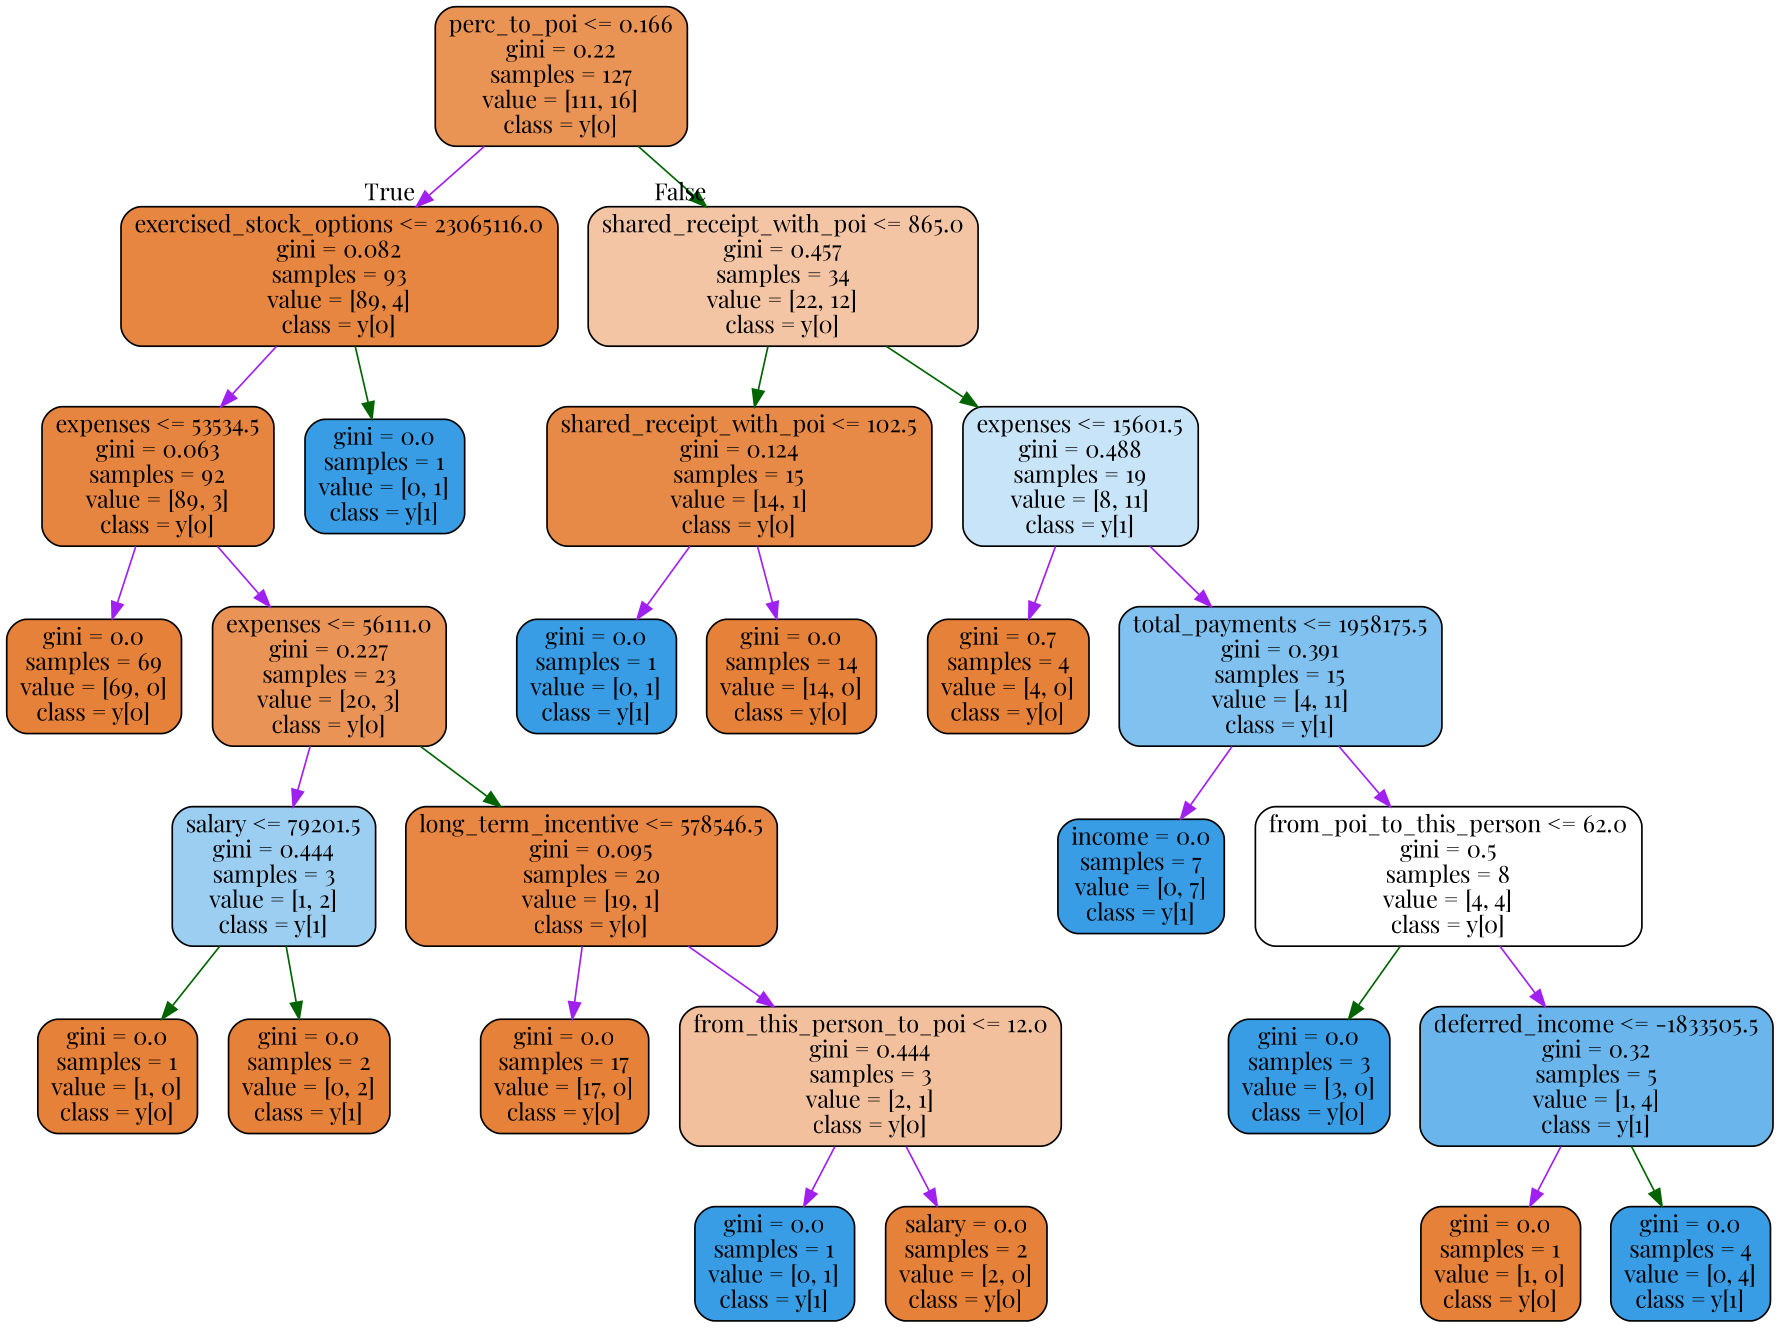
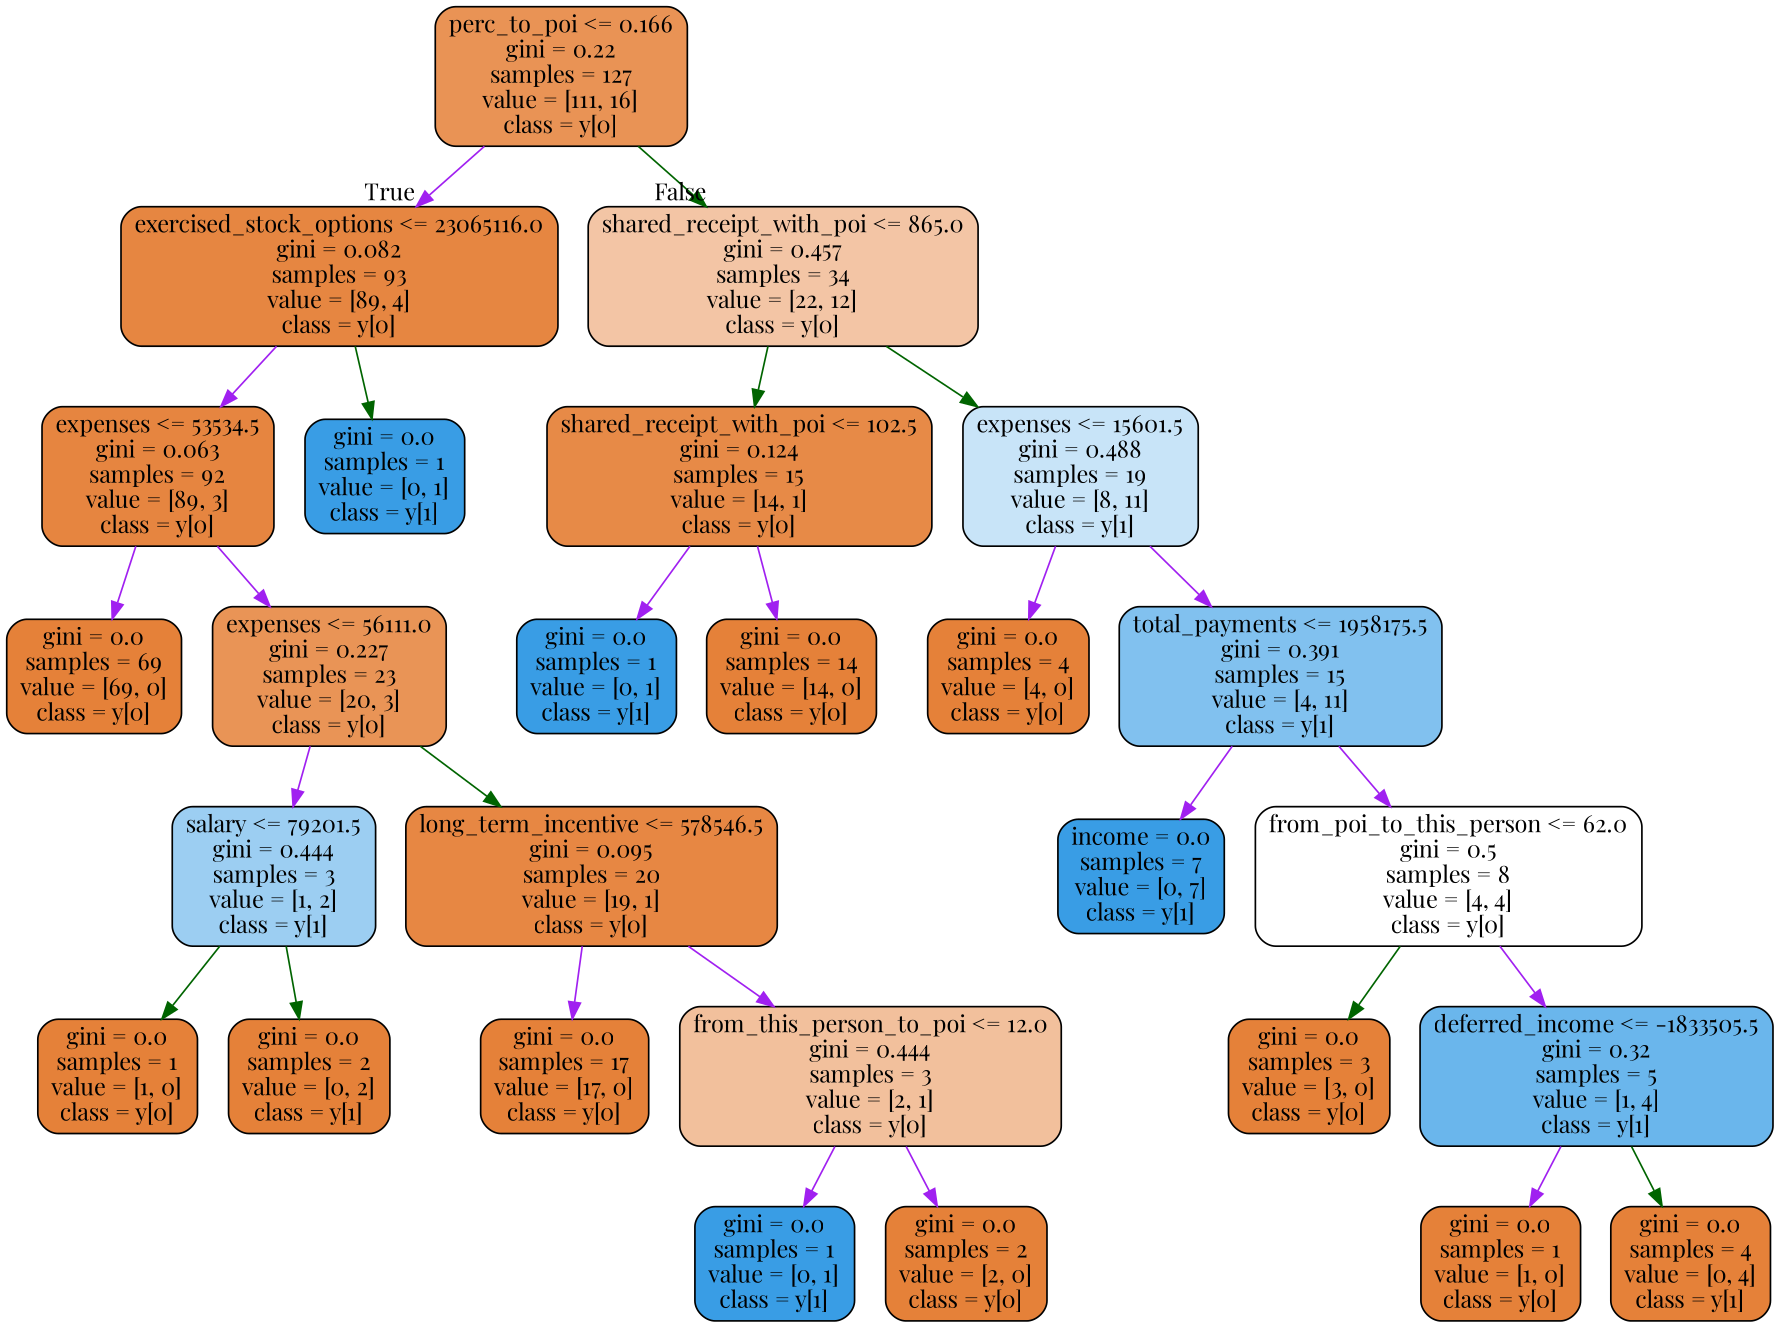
node "gini = 0.7 samples = 4 value = [4, 0] class = y[0]": label "gini = 0.7 samples = 4 value = [4, 0] class = y[0]" -> "gini = 0.0 samples = 4 value = [4, 0] class = y[0]"
node "gini = 0.0 samples = 3 value = [3, 0] class = y[0]": fillcolor #399de5ff -> #e58139ff
node "salary = 0.0 samples = 2 value = [2, 0] class = y[0]": label "salary = 0.0 samples = 2 value = [2, 0] class = y[0]" -> "gini = 0.0 samples = 2 value = [2, 0] class = y[0]"
node "gini = 0.0 samples = 4 value = [0, 4] class = y[1]": fillcolor #399de5ff -> #e58139ff
